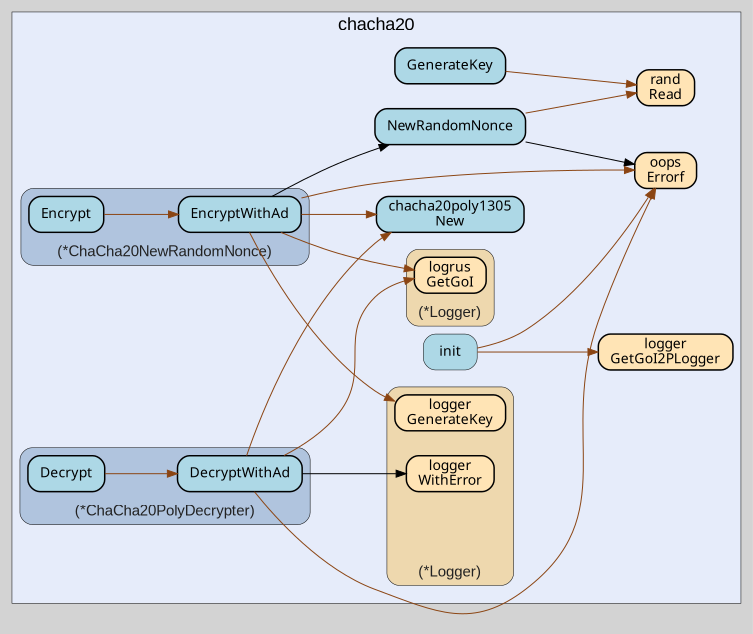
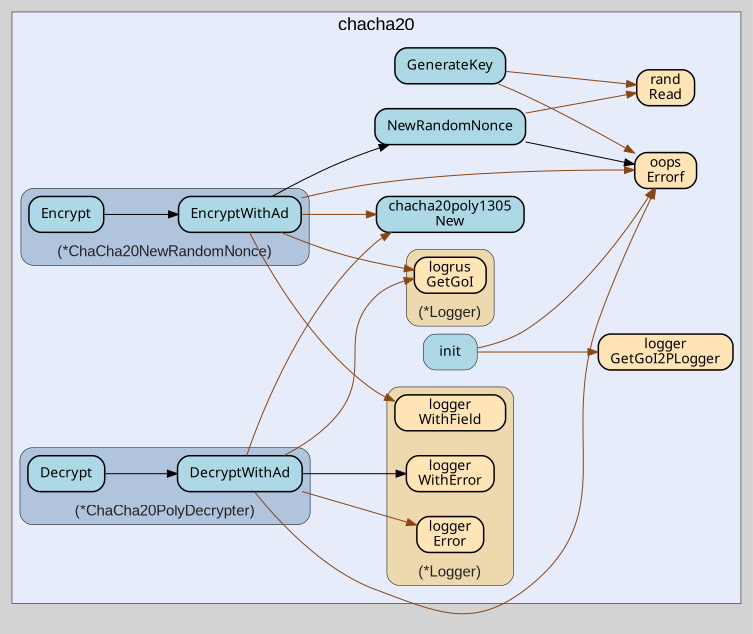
edge "GenerateKey" -> "oops Errorf": added
edge "Encrypt" -> "EncryptWithAd": color saddlebrown -> black
node "logger GenerateKey": label "logger GenerateKey" -> "logger WithField"
edge "Decrypt" -> "DecryptWithAd": color saddlebrown -> black
node "logger Error": added
